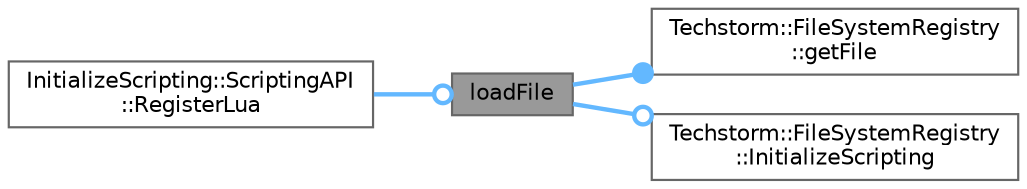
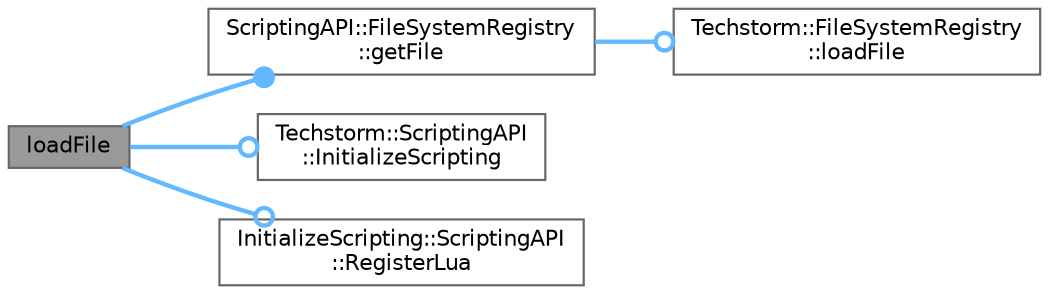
node "Techstorm::FileSystemRegistry ::getFile": label "Techstorm::FileSystemRegistry ::getFile" -> "ScriptingAPI::FileSystemRegistry ::getFile"
node "Techstorm::FileSystemRegistry ::loadFile": added
edge "InitializeScripting::ScriptingAPI ::RegisterLua" -> "loadFile": reversed
node "Techstorm::FileSystemRegistry ::InitializeScripting": label "Techstorm::FileSystemRegistry ::InitializeScripting" -> "Techstorm::ScriptingAPI ::InitializeScripting"
